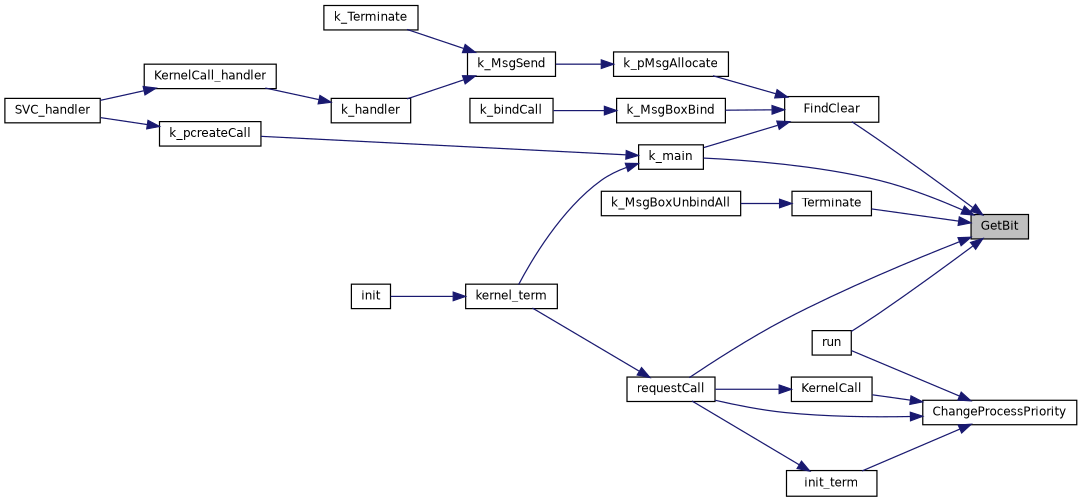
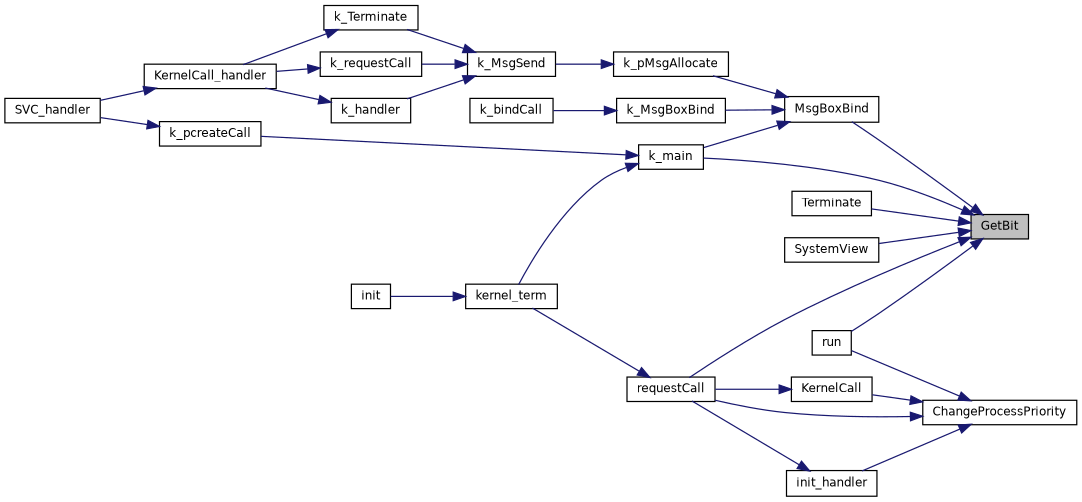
edge "KernelCall_handler" -> "k_Terminate": added
node "k_requestCall": added
node "FindClear": label "FindClear" -> "MsgBoxBind"
node "k_MsgBoxUnbindAll": removed
node "SystemView": added
node "init_term": label "init_term" -> "init_handler"
